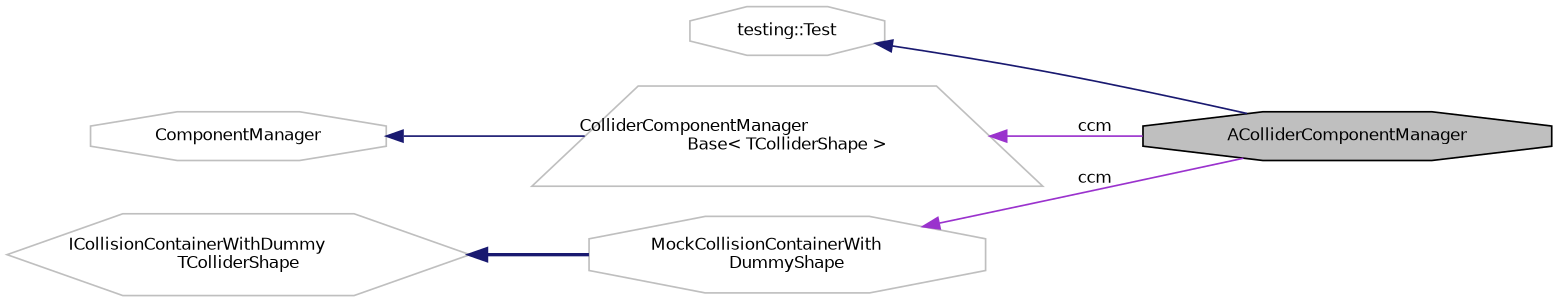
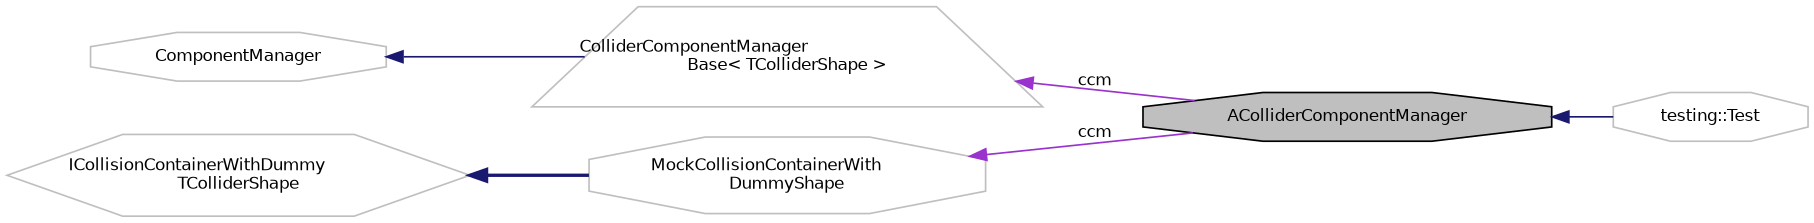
edge "AColliderComponentManager" -> "testing::Test": reversed
